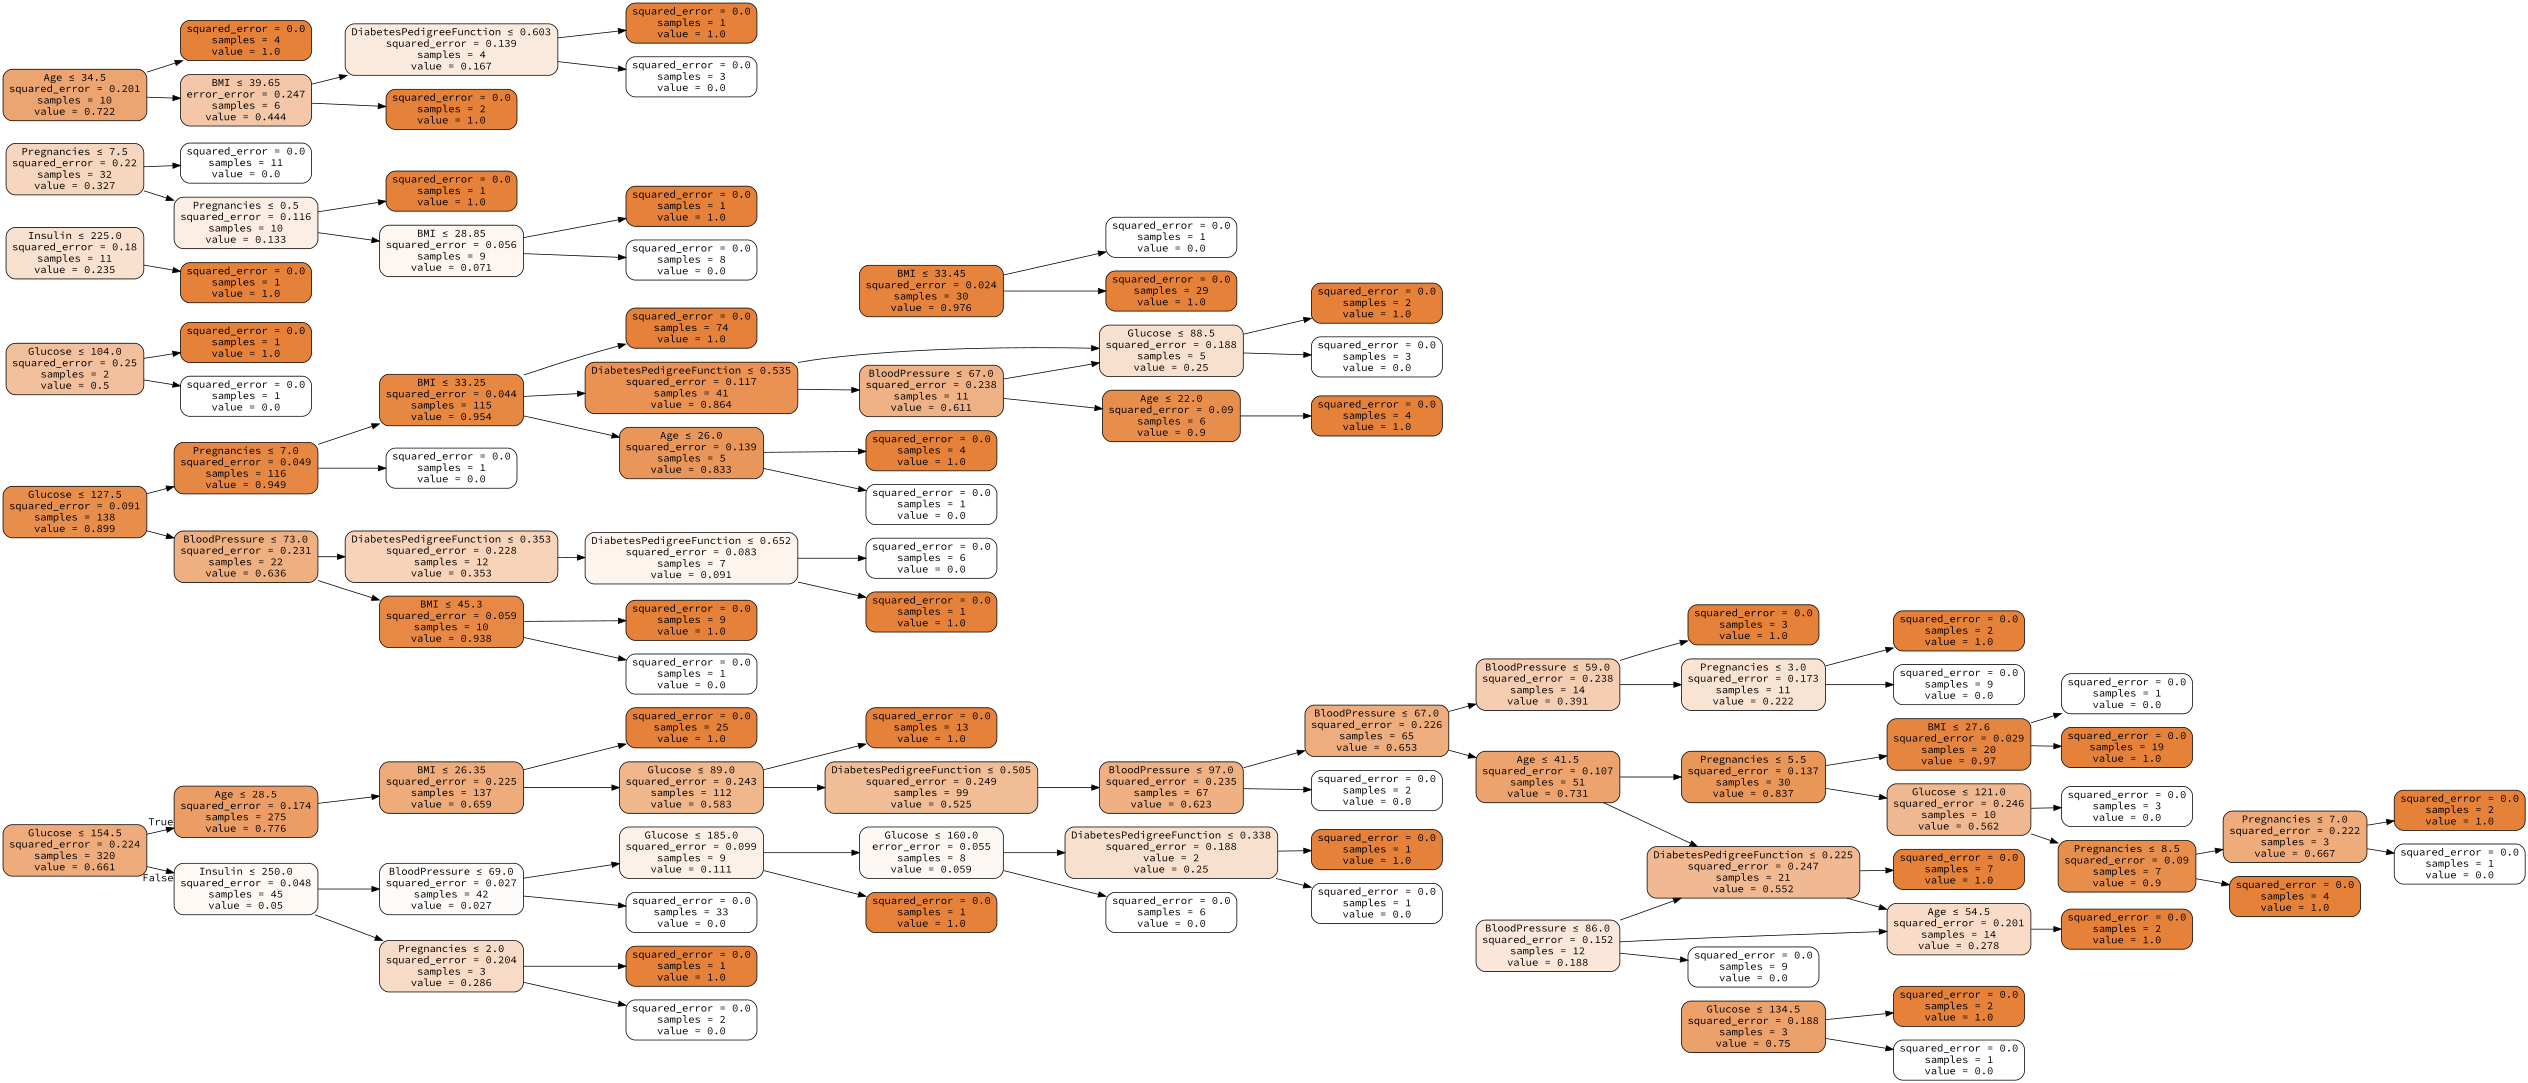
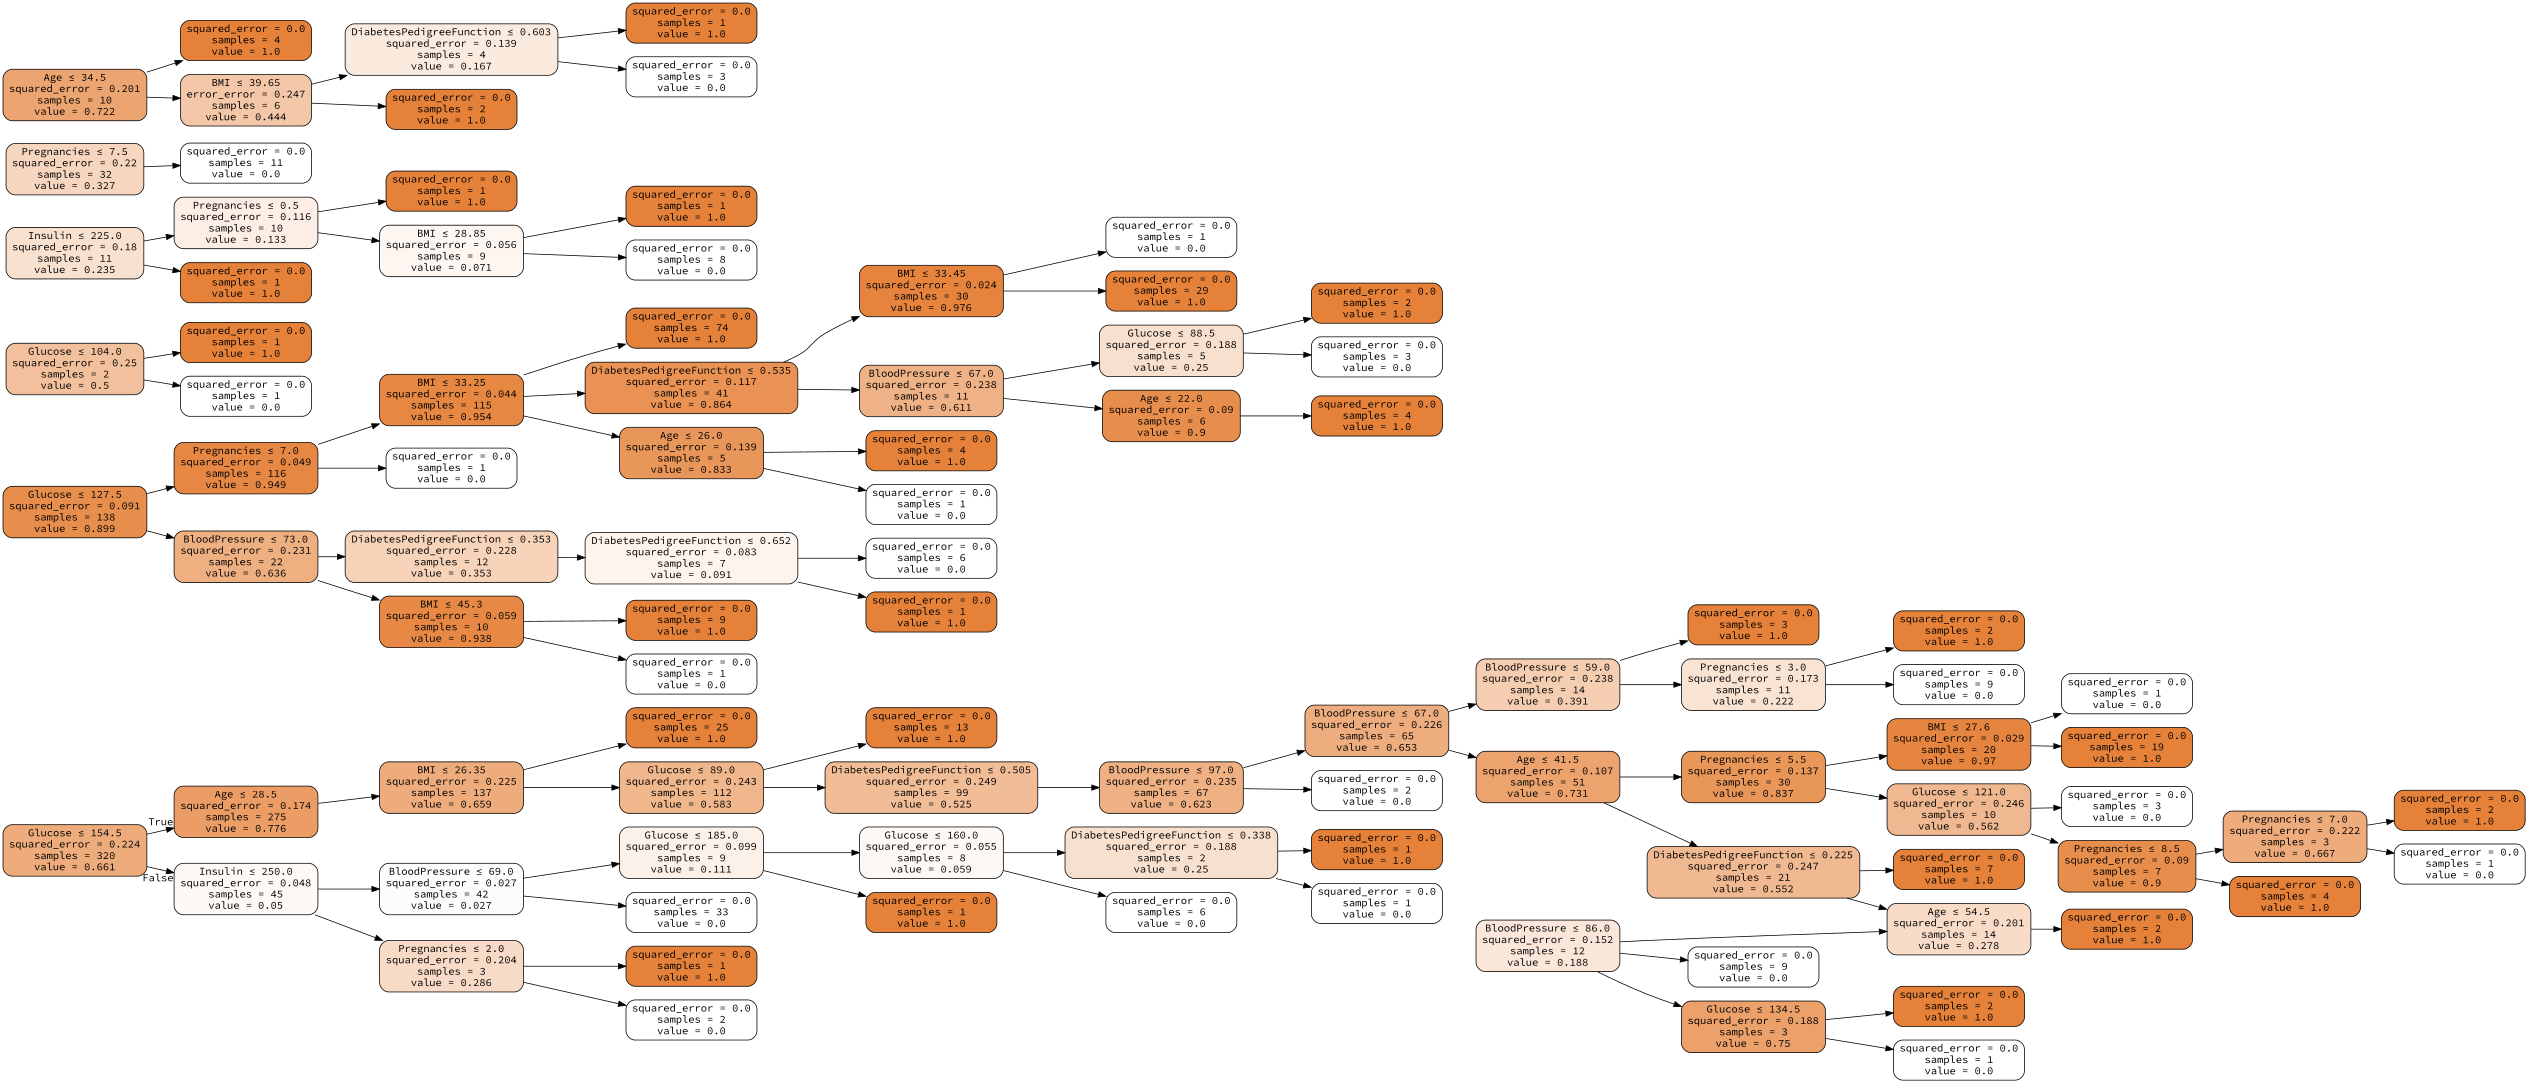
edge "Pregnancies ≤ 7.5" -> "Pregnancies ≤ 0.5": now "Insulin ≤ 225.0" -> "Pregnancies ≤ 0.5"
edge "DiabetesPedigreeFunction ≤ 0.535" -> "Glucose ≤ 88.5": now "DiabetesPedigreeFunction ≤ 0.535" -> "BMI ≤ 33.45"
node "Glucose ≤ 160.0": text "error_error = 0.055" -> "squared_error = 0.055"
node "DiabetesPedigreeFunction ≤ 0.338": text "value = 2" -> "samples = 2"
edge "BloodPressure ≤ 86.0" -> "DiabetesPedigreeFunction ≤ 0.225": now "BloodPressure ≤ 86.0" -> "Glucose ≤ 134.5"
